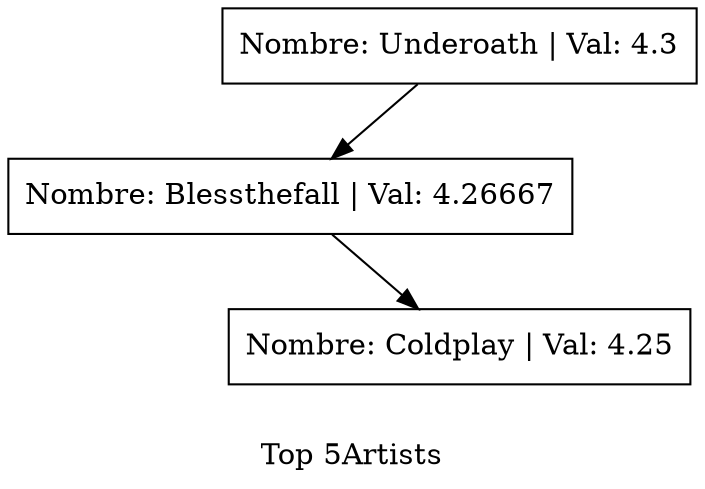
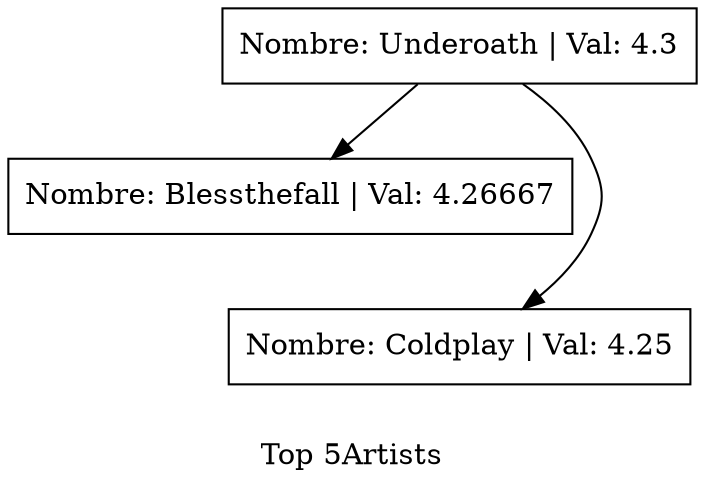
edge "Nombre: Blessthefall | Val: 4.26667" -> "Nombre: Coldplay | Val: 4.25": now "Nombre: Underoath | Val: 4.3" -> "Nombre: Coldplay | Val: 4.25"
